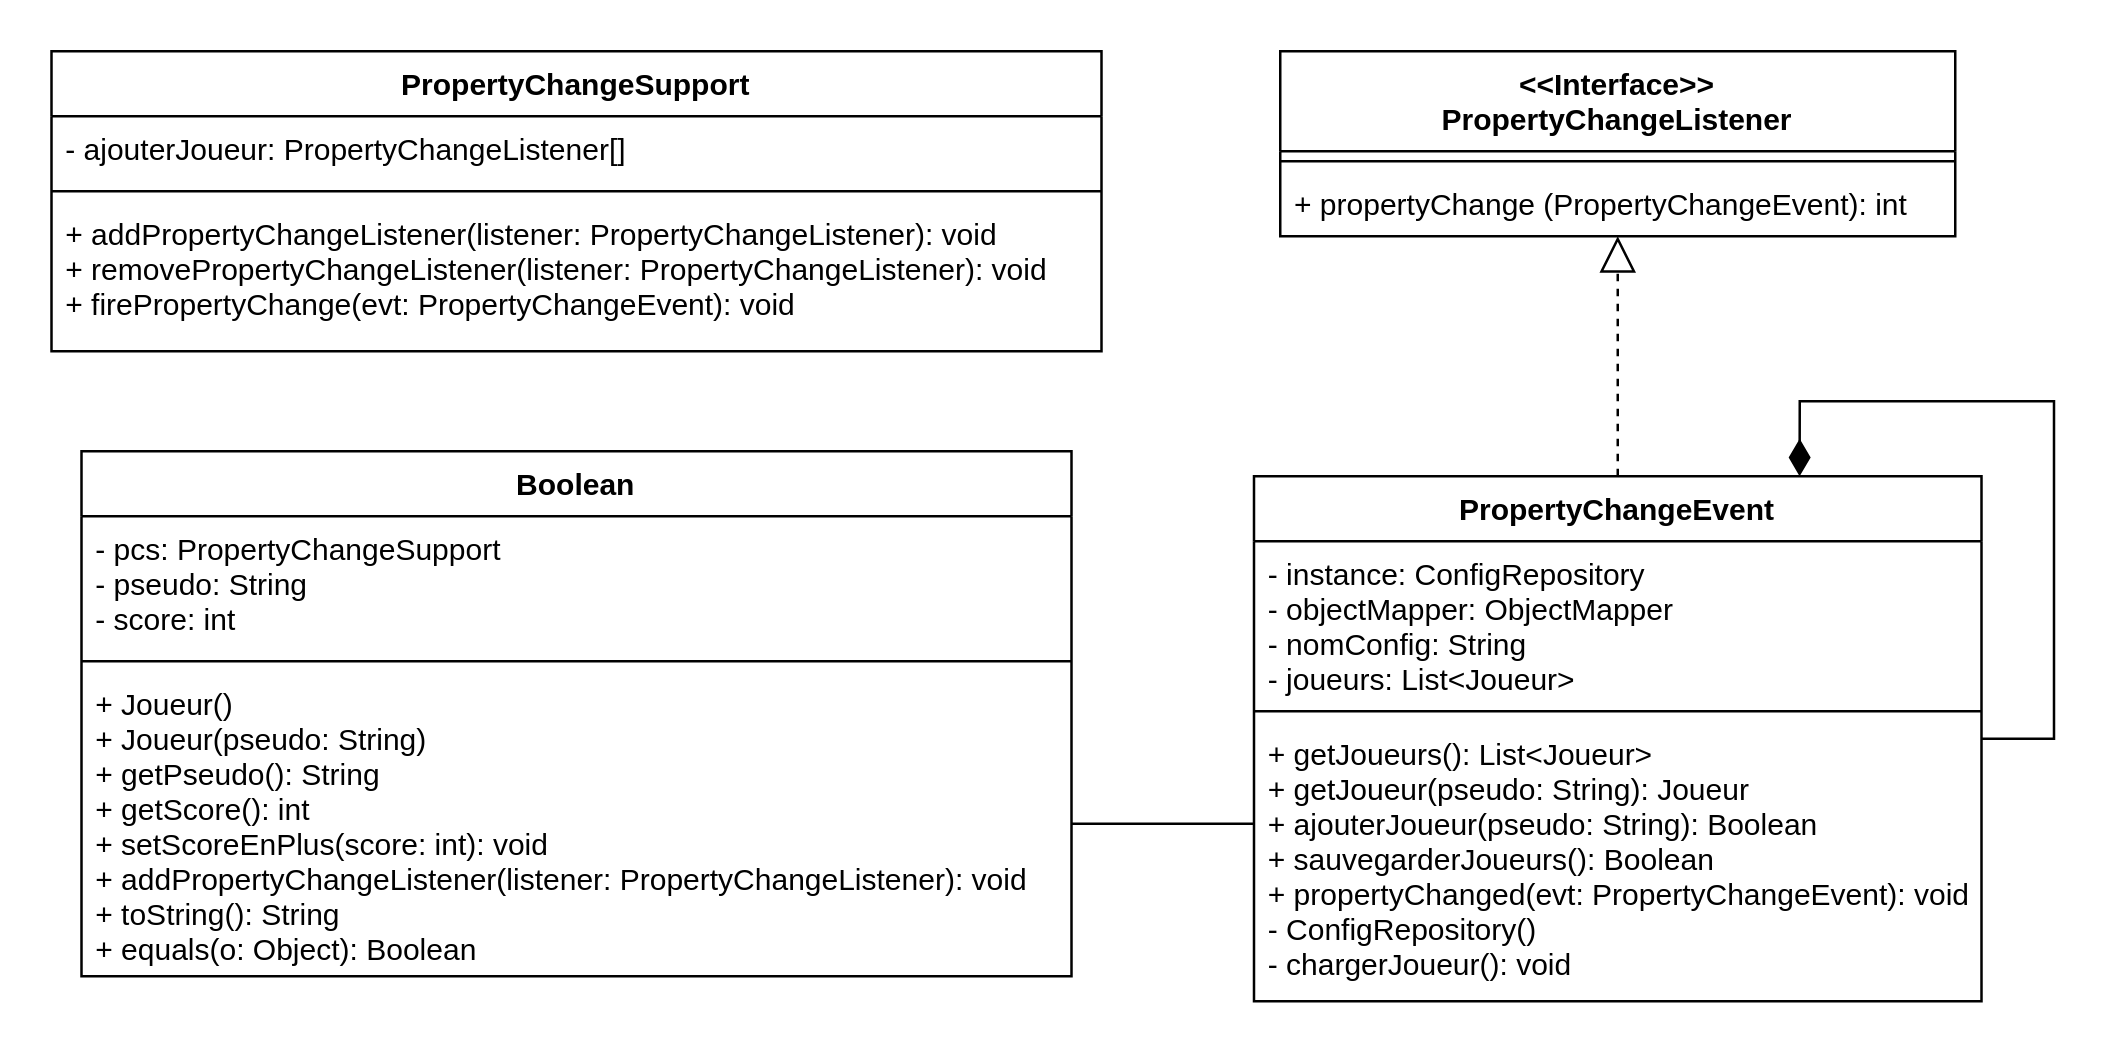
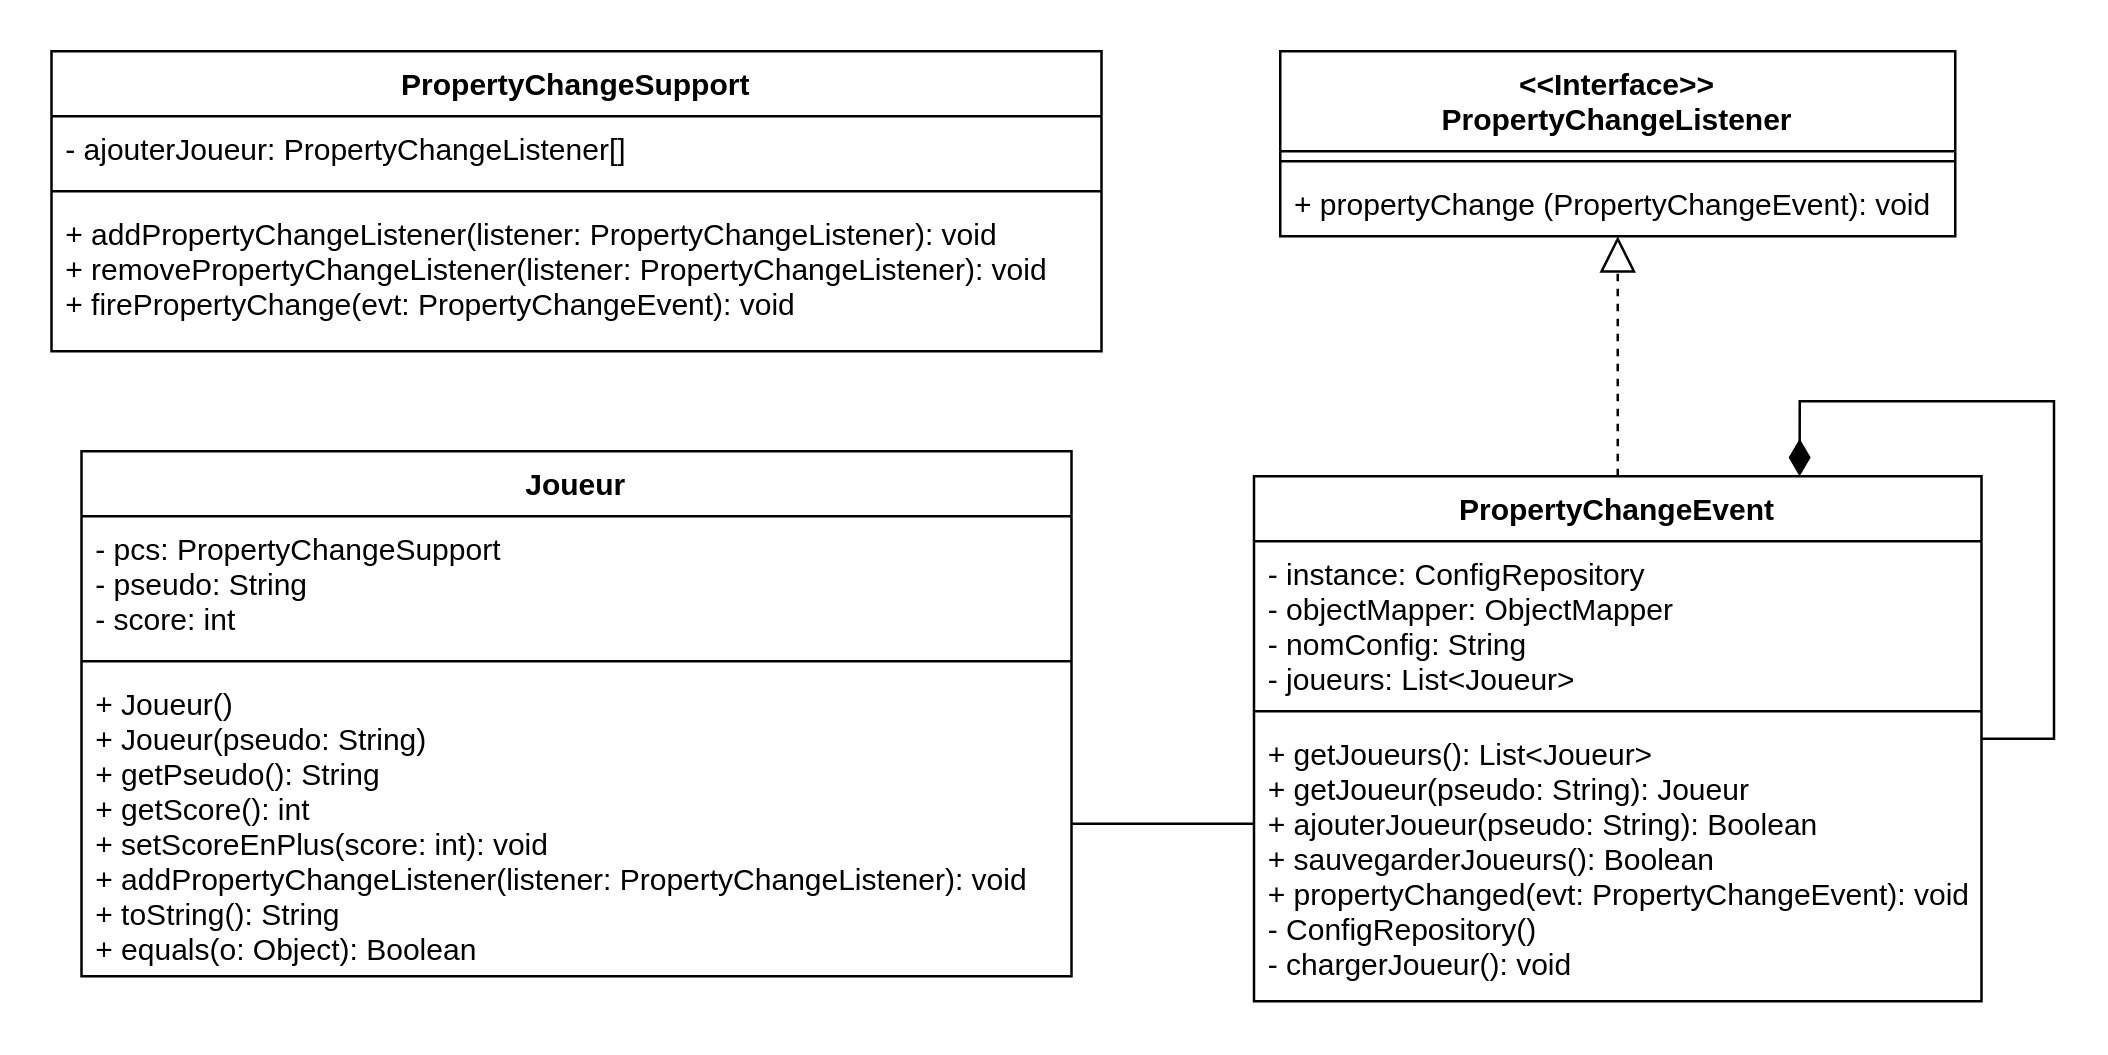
node "+ propertyChange (PropertyChangeEvent): int": label "+ propertyChange (PropertyChangeEvent): int" -> "+ propertyChange (PropertyChangeEvent): void"
node "Boolean": label "Boolean" -> "Joueur"
